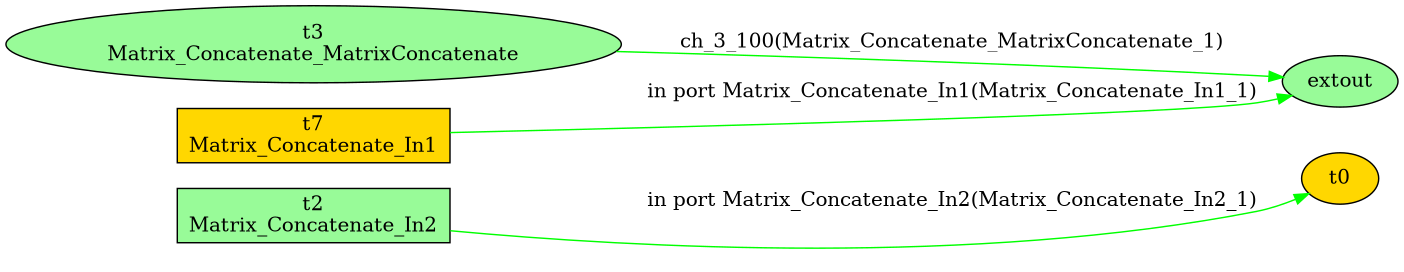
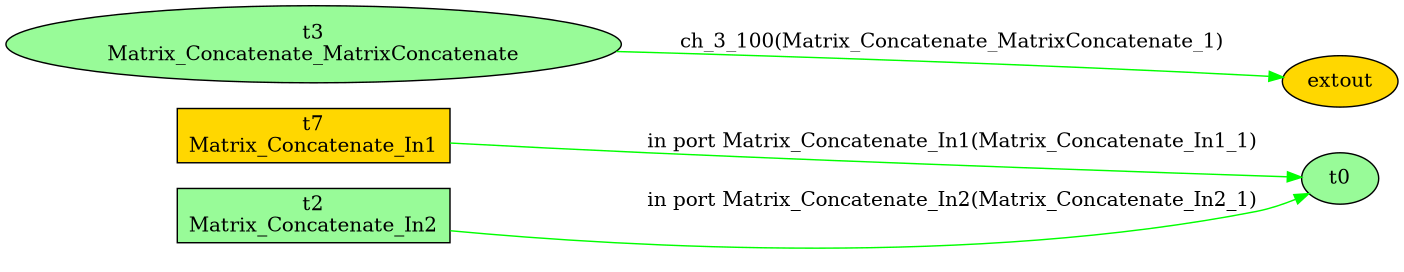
node "extout": fillcolor palegreen -> gold
edge "t7 Matrix_Concatenate_In1" -> "extout": now "t7 Matrix_Concatenate_In1" -> "t0"
node "t0": fillcolor gold -> palegreen
